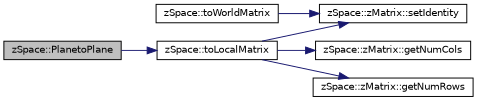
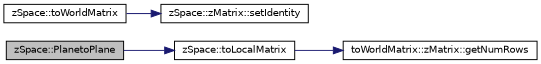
edge "zSpace::toLocalMatrix" -> "zSpace::zMatrix::setIdentity": removed
node "zSpace::zMatrix::getNumCols": removed
node "zSpace::zMatrix::getNumRows": label "zSpace::zMatrix::getNumRows" -> "toWorldMatrix::zMatrix::getNumRows"
